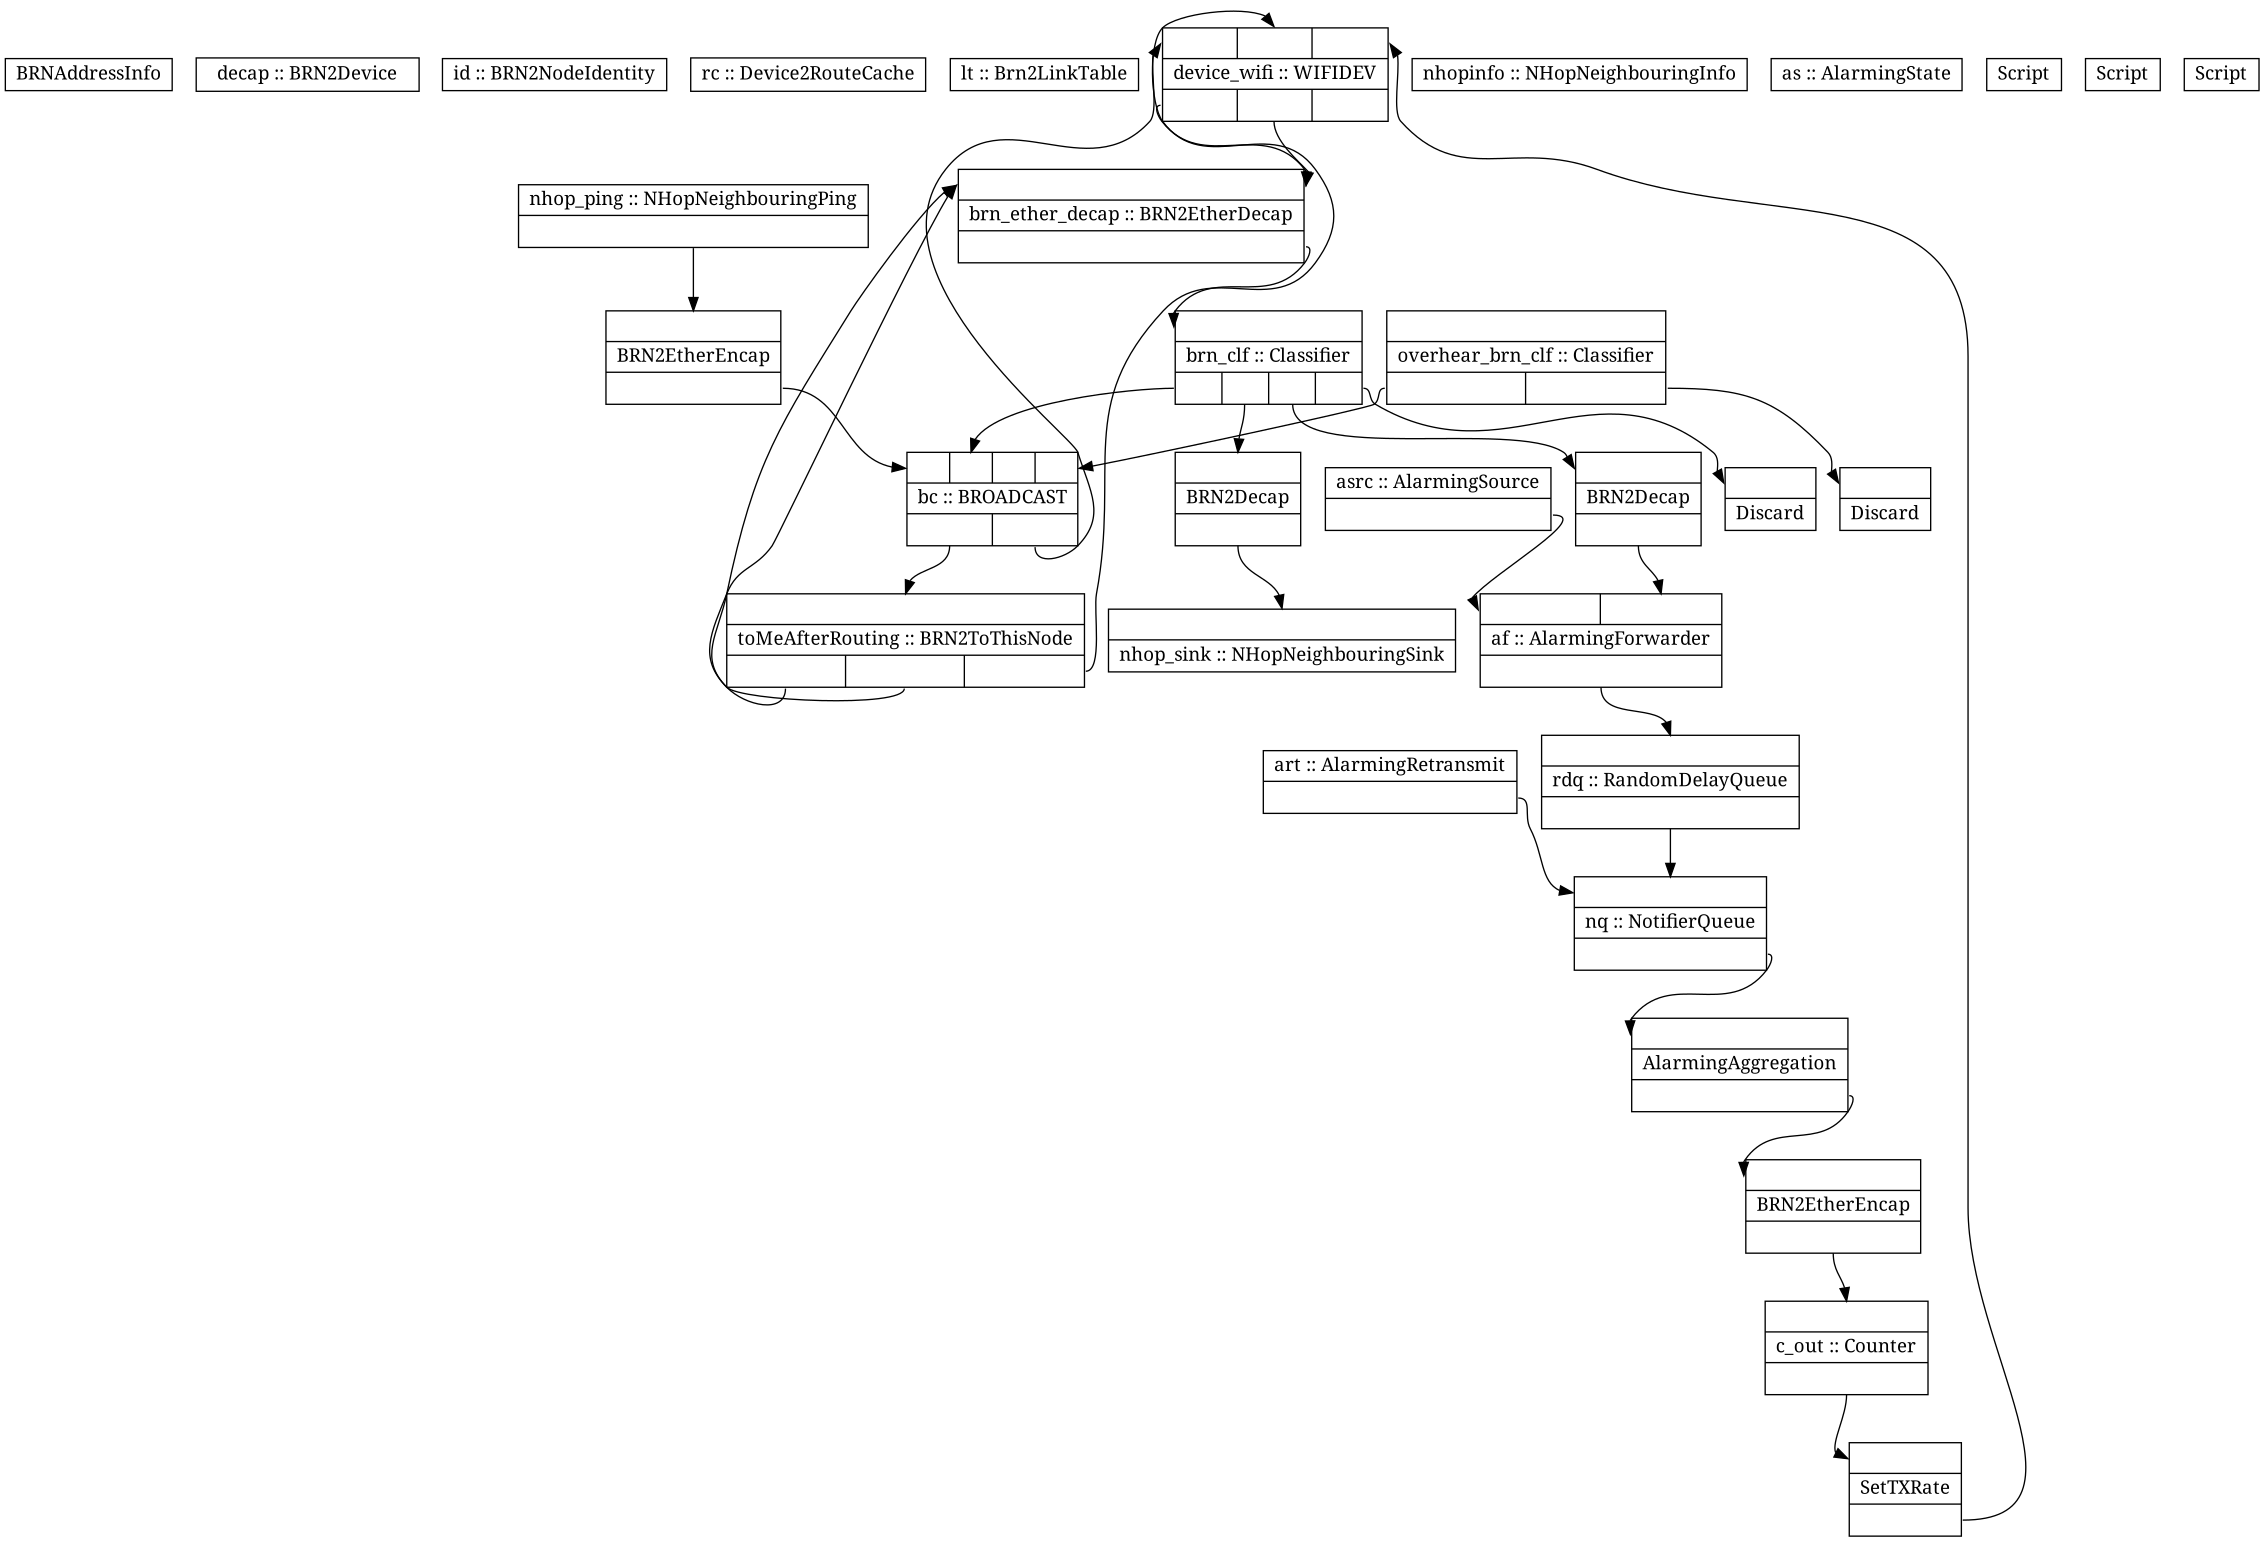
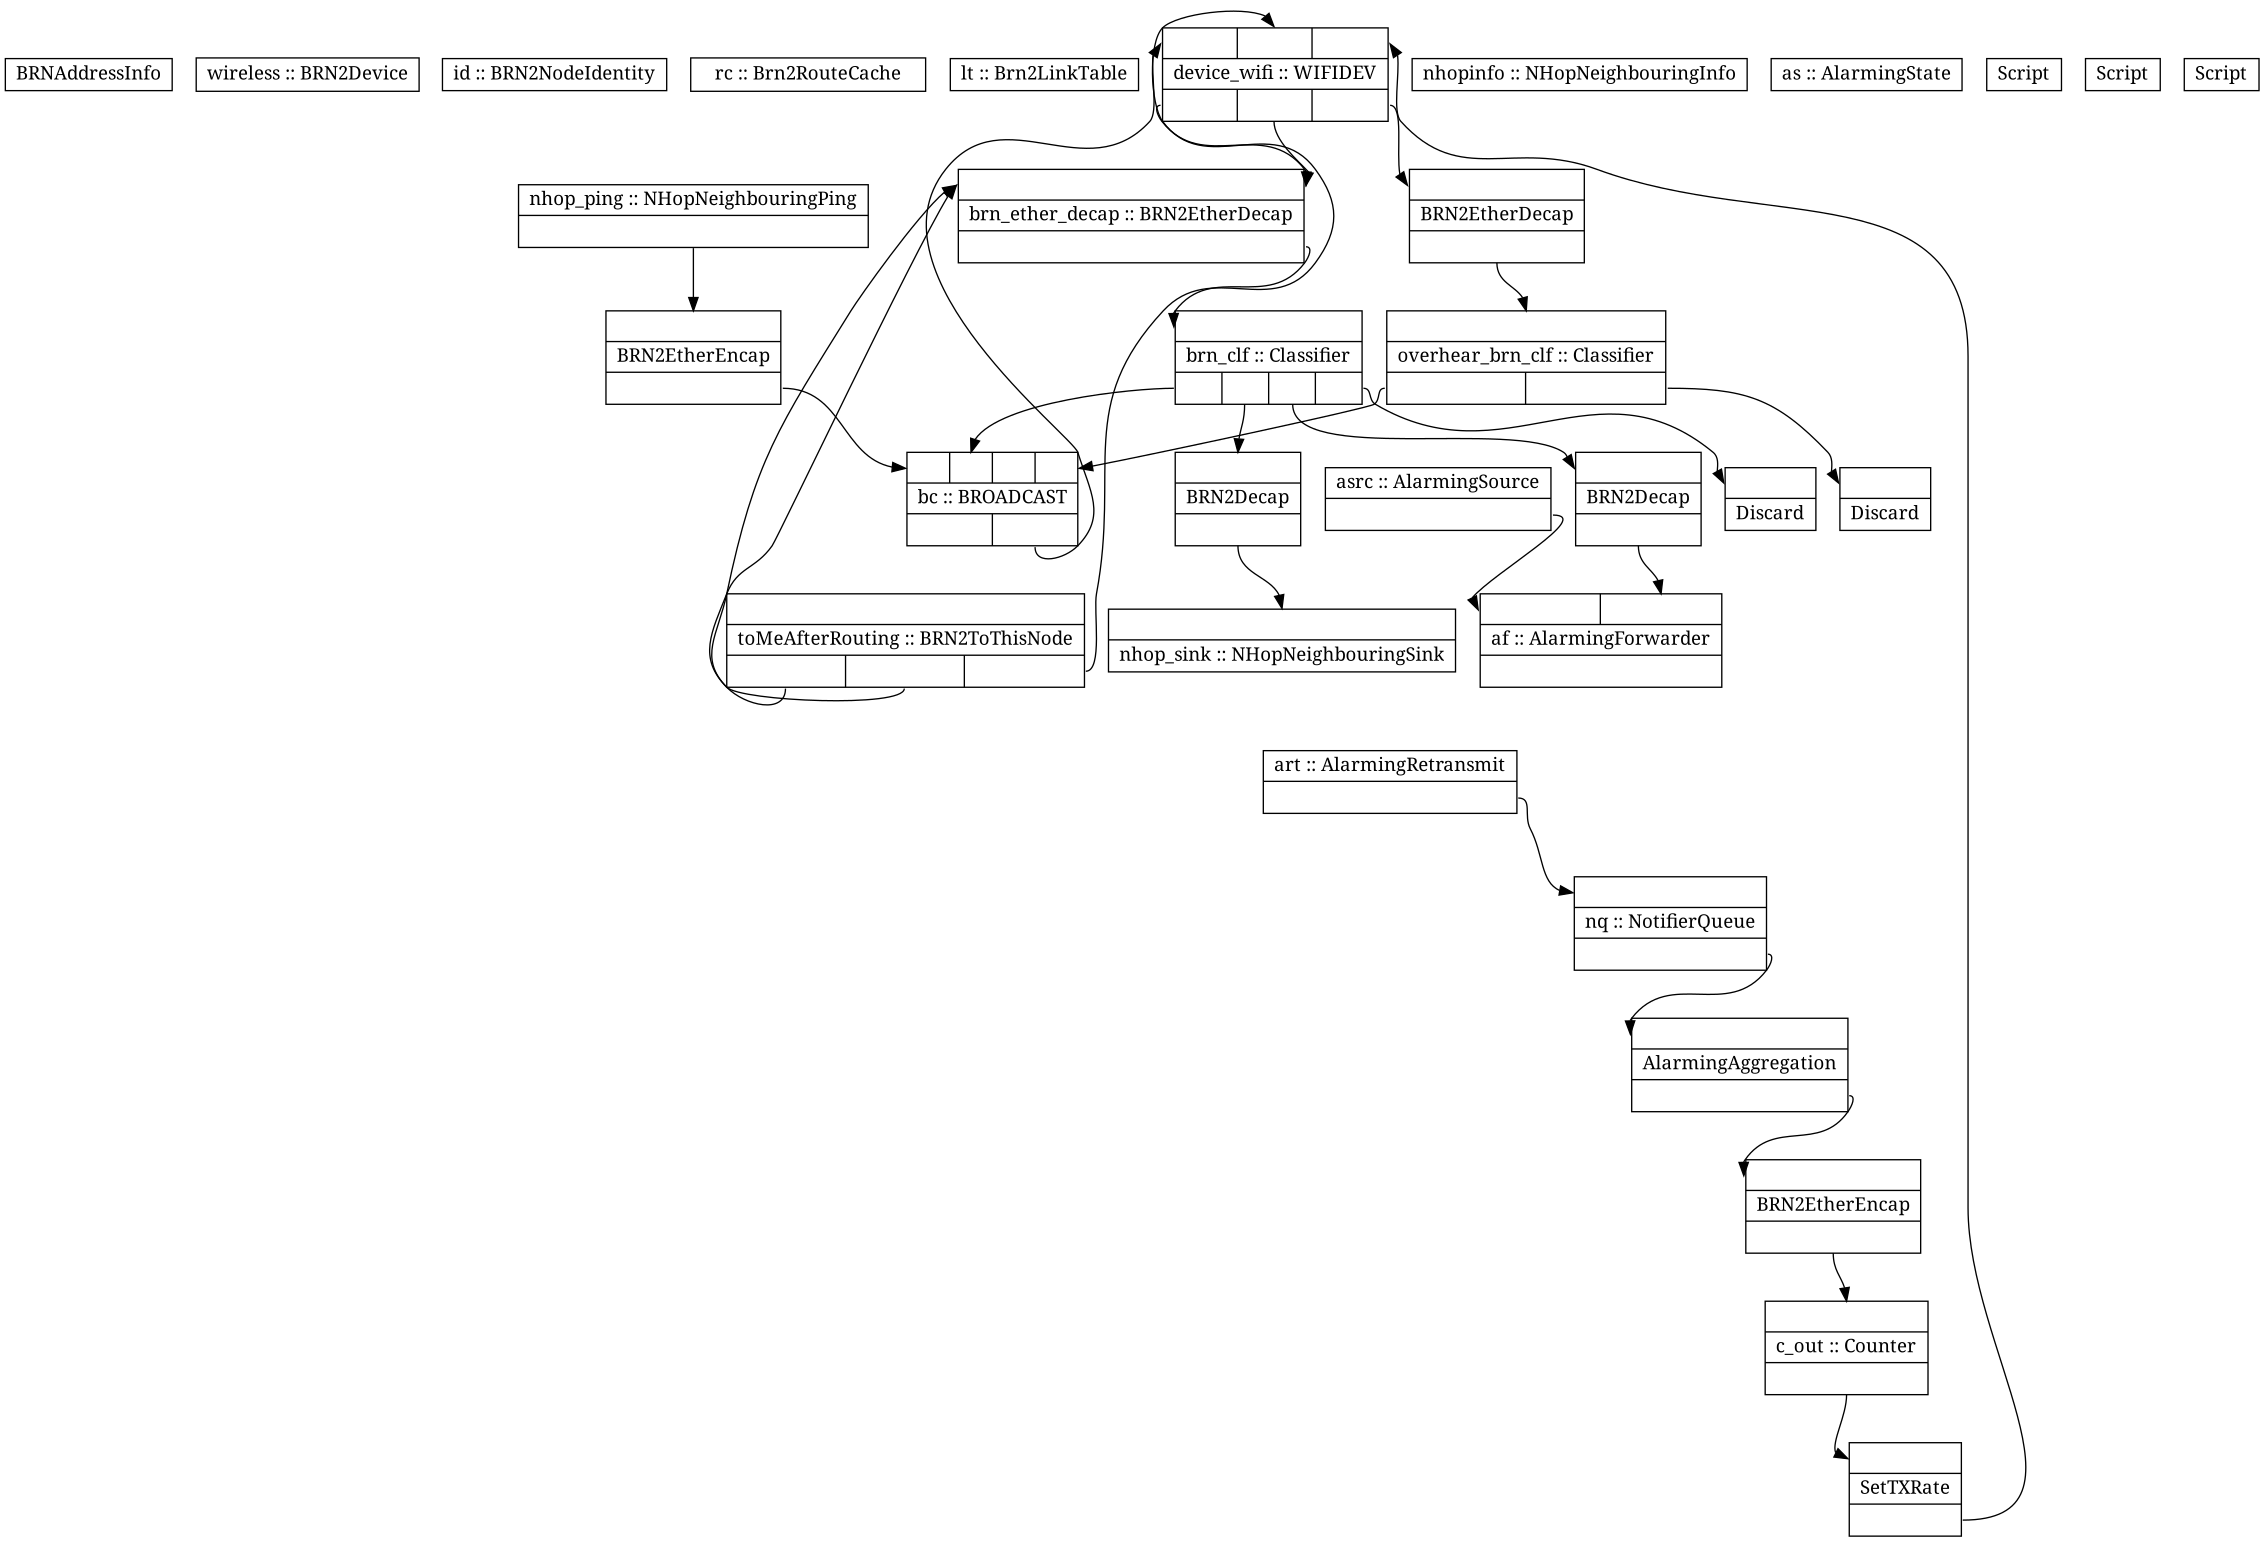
node "decap :: BRN2Device": label "decap :: BRN2Device" -> "wireless :: BRN2Device"
node "rc :: Device2RouteCache": label "rc :: Device2RouteCache" -> "rc :: Brn2RouteCache"
node "BRN2EtherDecap": added
edge "bc :: BROADCAST" -> "toMeAfterRouting :: BRN2ToThisNode": removed
node "rdq :: RandomDelayQueue": removed
